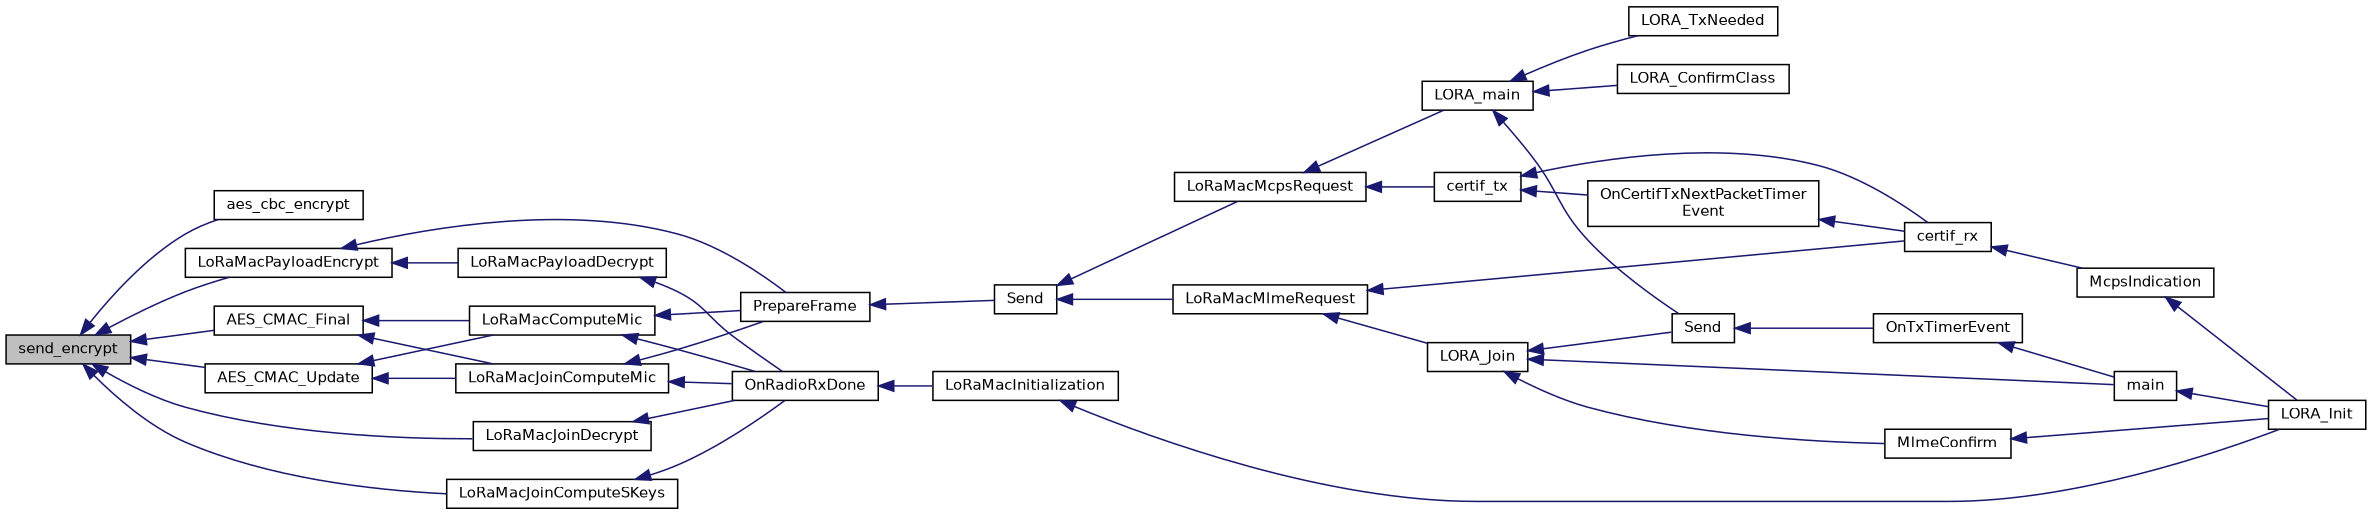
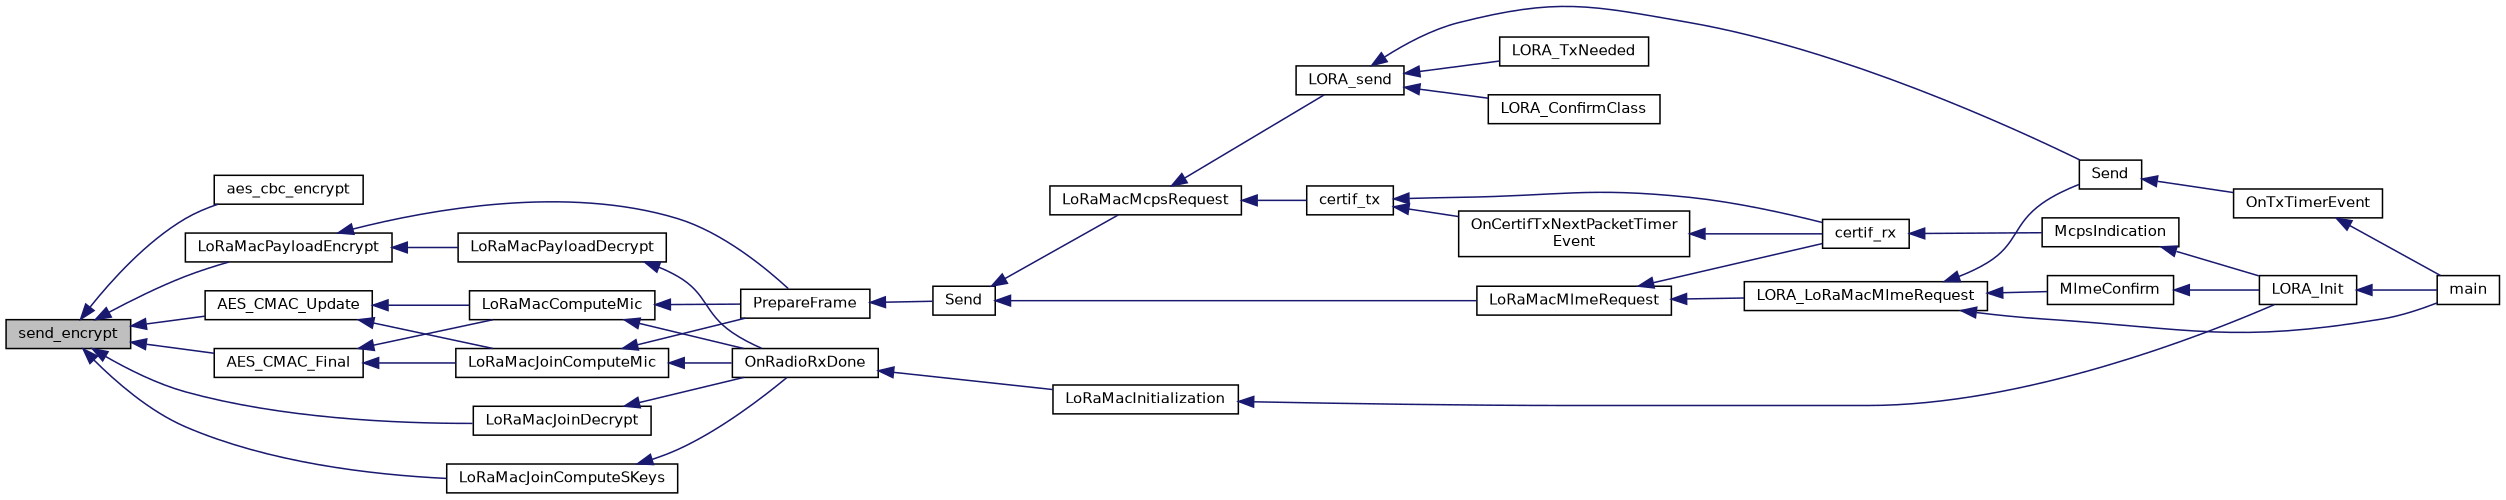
node "LORA_main": label "LORA_main" -> "LORA_send"
node "LORA_Join": label "LORA_Join" -> "LORA_LoRaMacMlmeRequest"
edge "LORA_Init" -> "main": reversed
